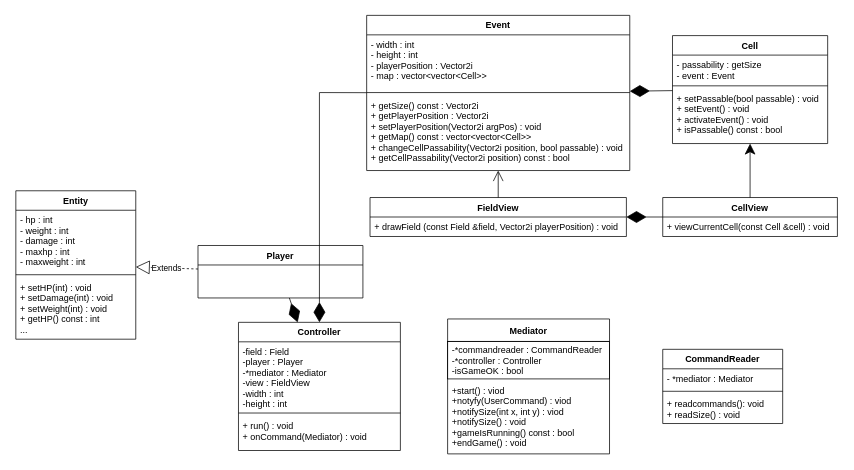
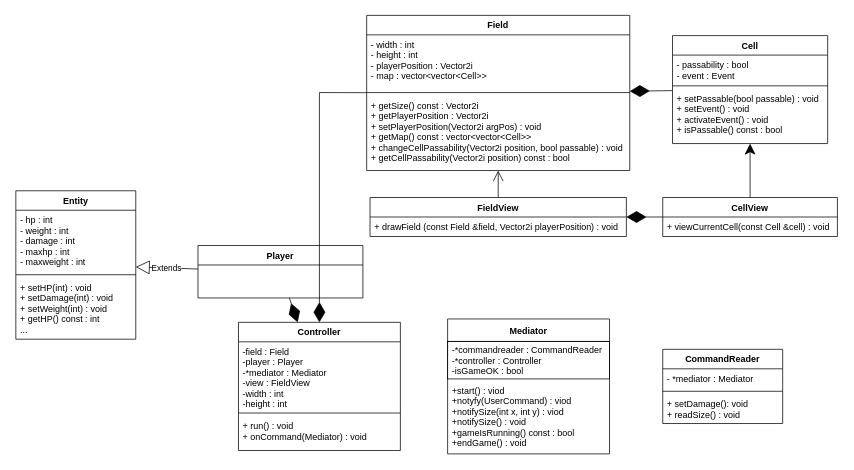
node "Event": label "Event" -> "Field"
node "- passability : getSize - event : Event": label "- passability : getSize - event : Event" -> "- passability : bool - event : Event"
edge "Player" -> "Entity": style dashed -> solid
node "+ readcommands(): void + readSize() : void": label "+ readcommands(): void + readSize() : void" -> "+ setDamage(): void + readSize() : void"
